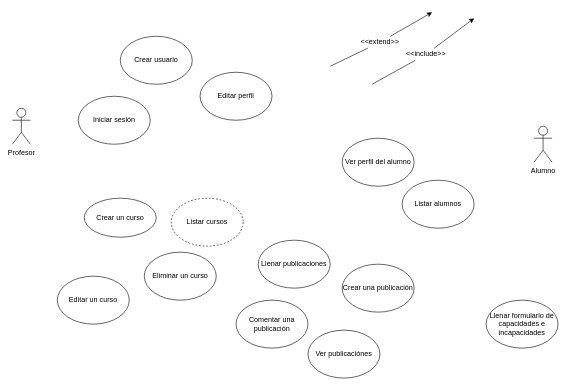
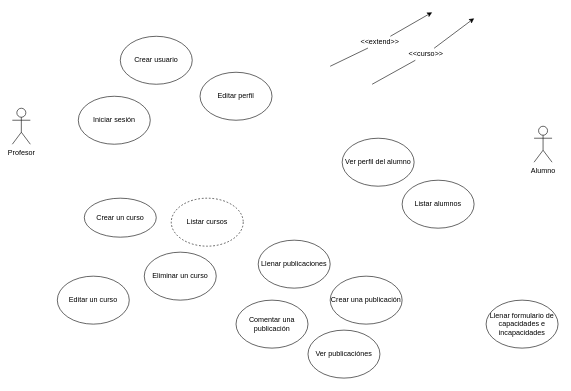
node "<<include>>": label "<<include>>" -> "<<curso>>"
node "Crear una publicación": moved (378, 288) -> (366, 300)
